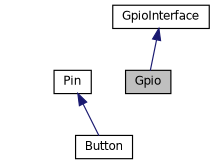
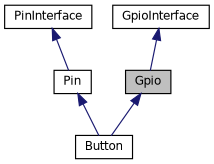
node "PinInterface": added
edge "Button" -> "Gpio": added
